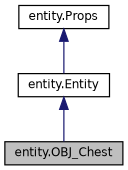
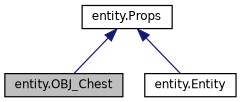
edge "entity.OBJ_Chest" -> "entity.Entity": now "entity.OBJ_Chest" -> "entity.Props"
